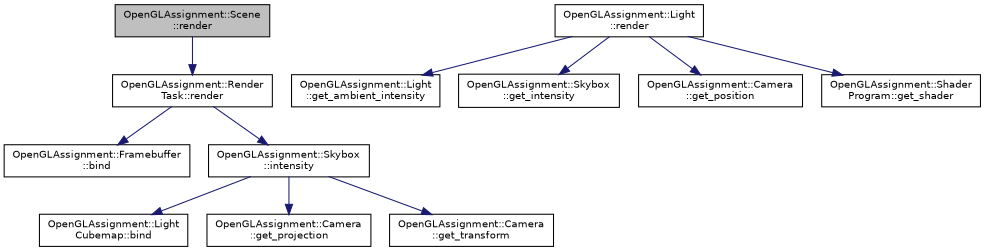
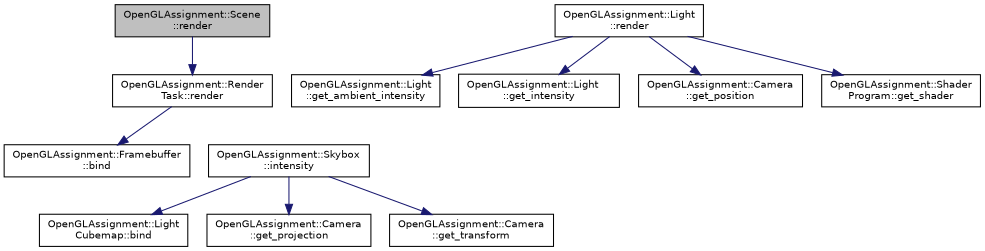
node "OpenGLAssignment::Skybox ::get_intensity": label "OpenGLAssignment::Skybox ::get_intensity" -> "OpenGLAssignment::Light ::get_intensity"
edge "OpenGLAssignment::Render Task::render" -> "OpenGLAssignment::Skybox ::intensity": removed
